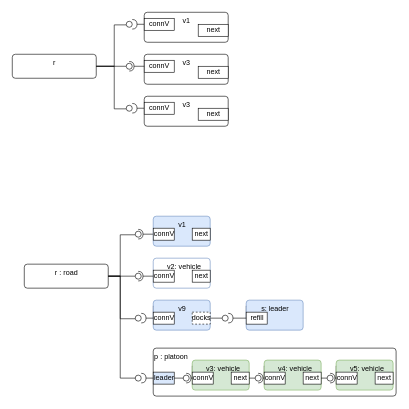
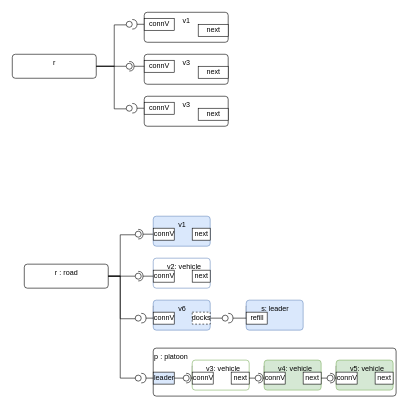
node "v9": label "v9" -> "v6"
node "v3: vehicle": fillcolor #d5e8d4 -> #ffffff
